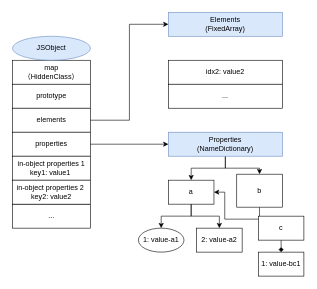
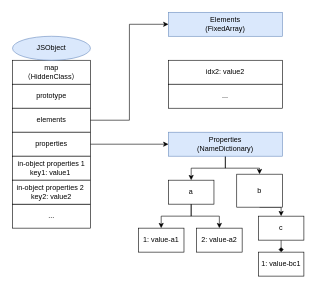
edge "b" -> "a": now "b" -> "c"
node "1: value-a1": shape ellipse -> rectangle
